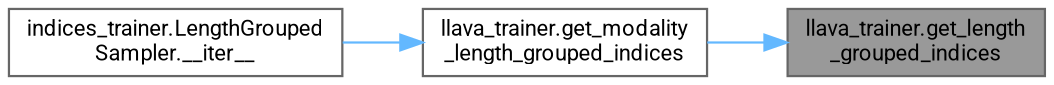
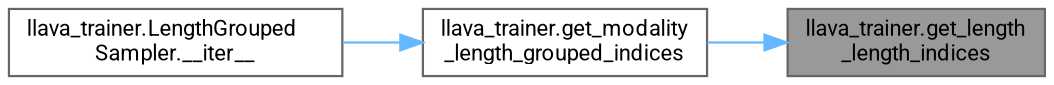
node "indices_trainer.LengthGrouped Sampler.__iter__": label "indices_trainer.LengthGrouped Sampler.__iter__" -> "llava_trainer.LengthGrouped Sampler.__iter__"
node "llava_trainer.get_length _grouped_indices": label "llava_trainer.get_length _grouped_indices" -> "llava_trainer.get_length _length_indices"
